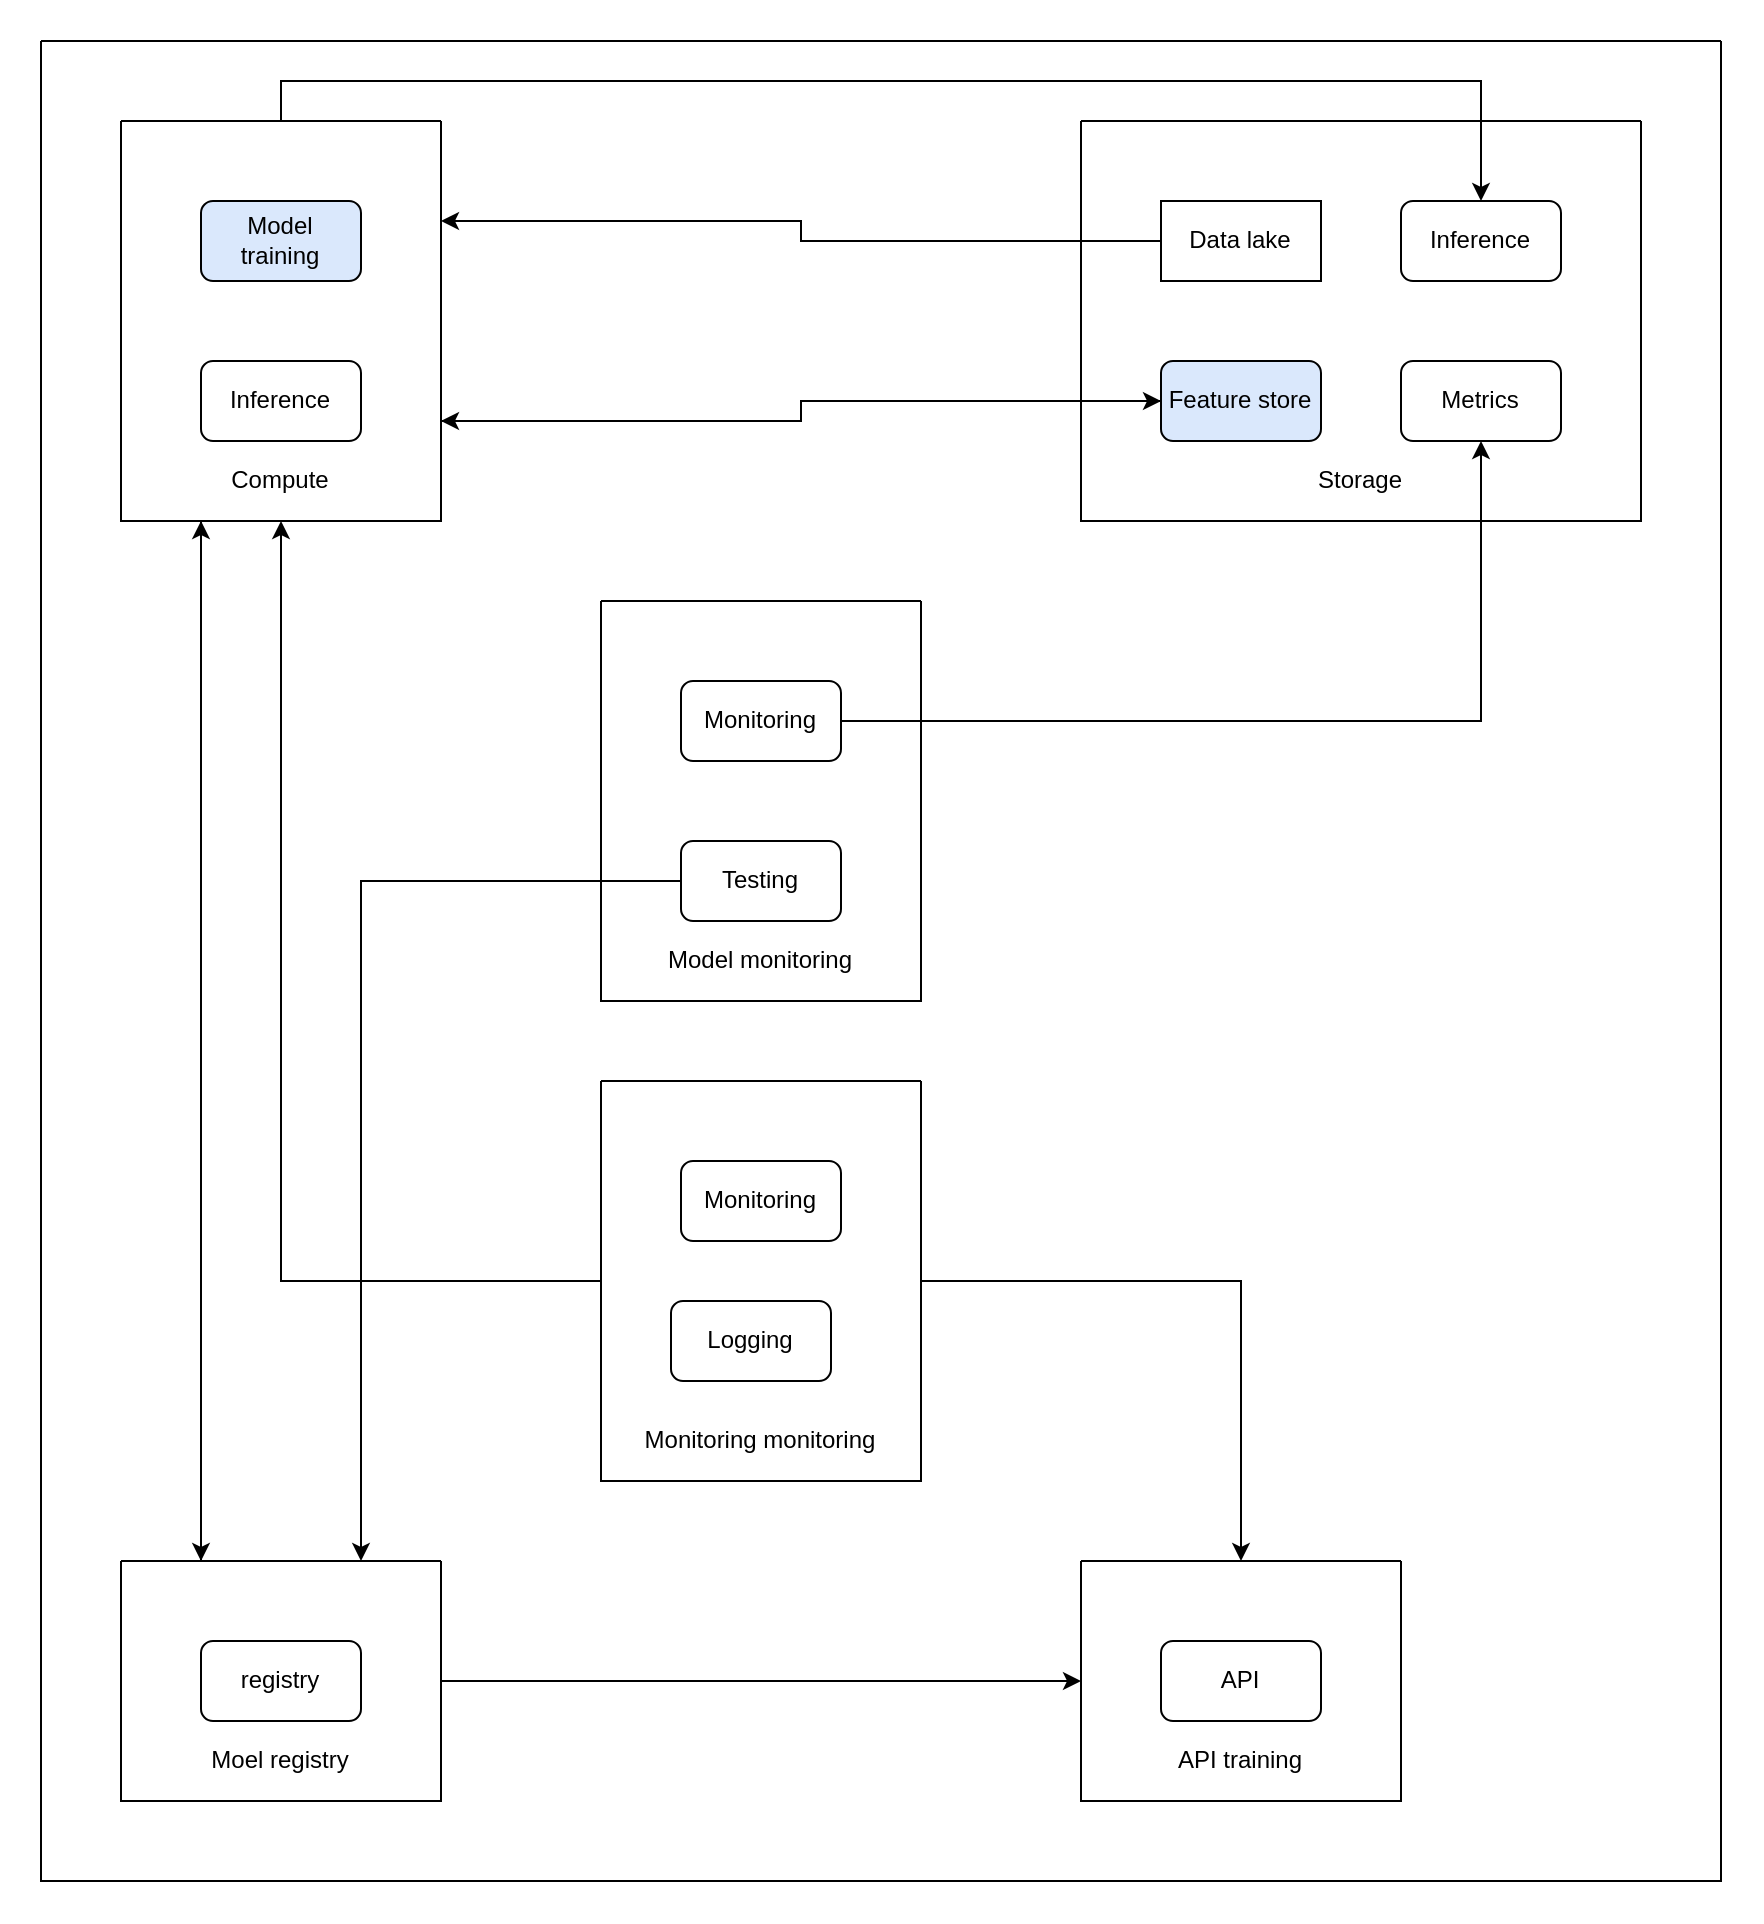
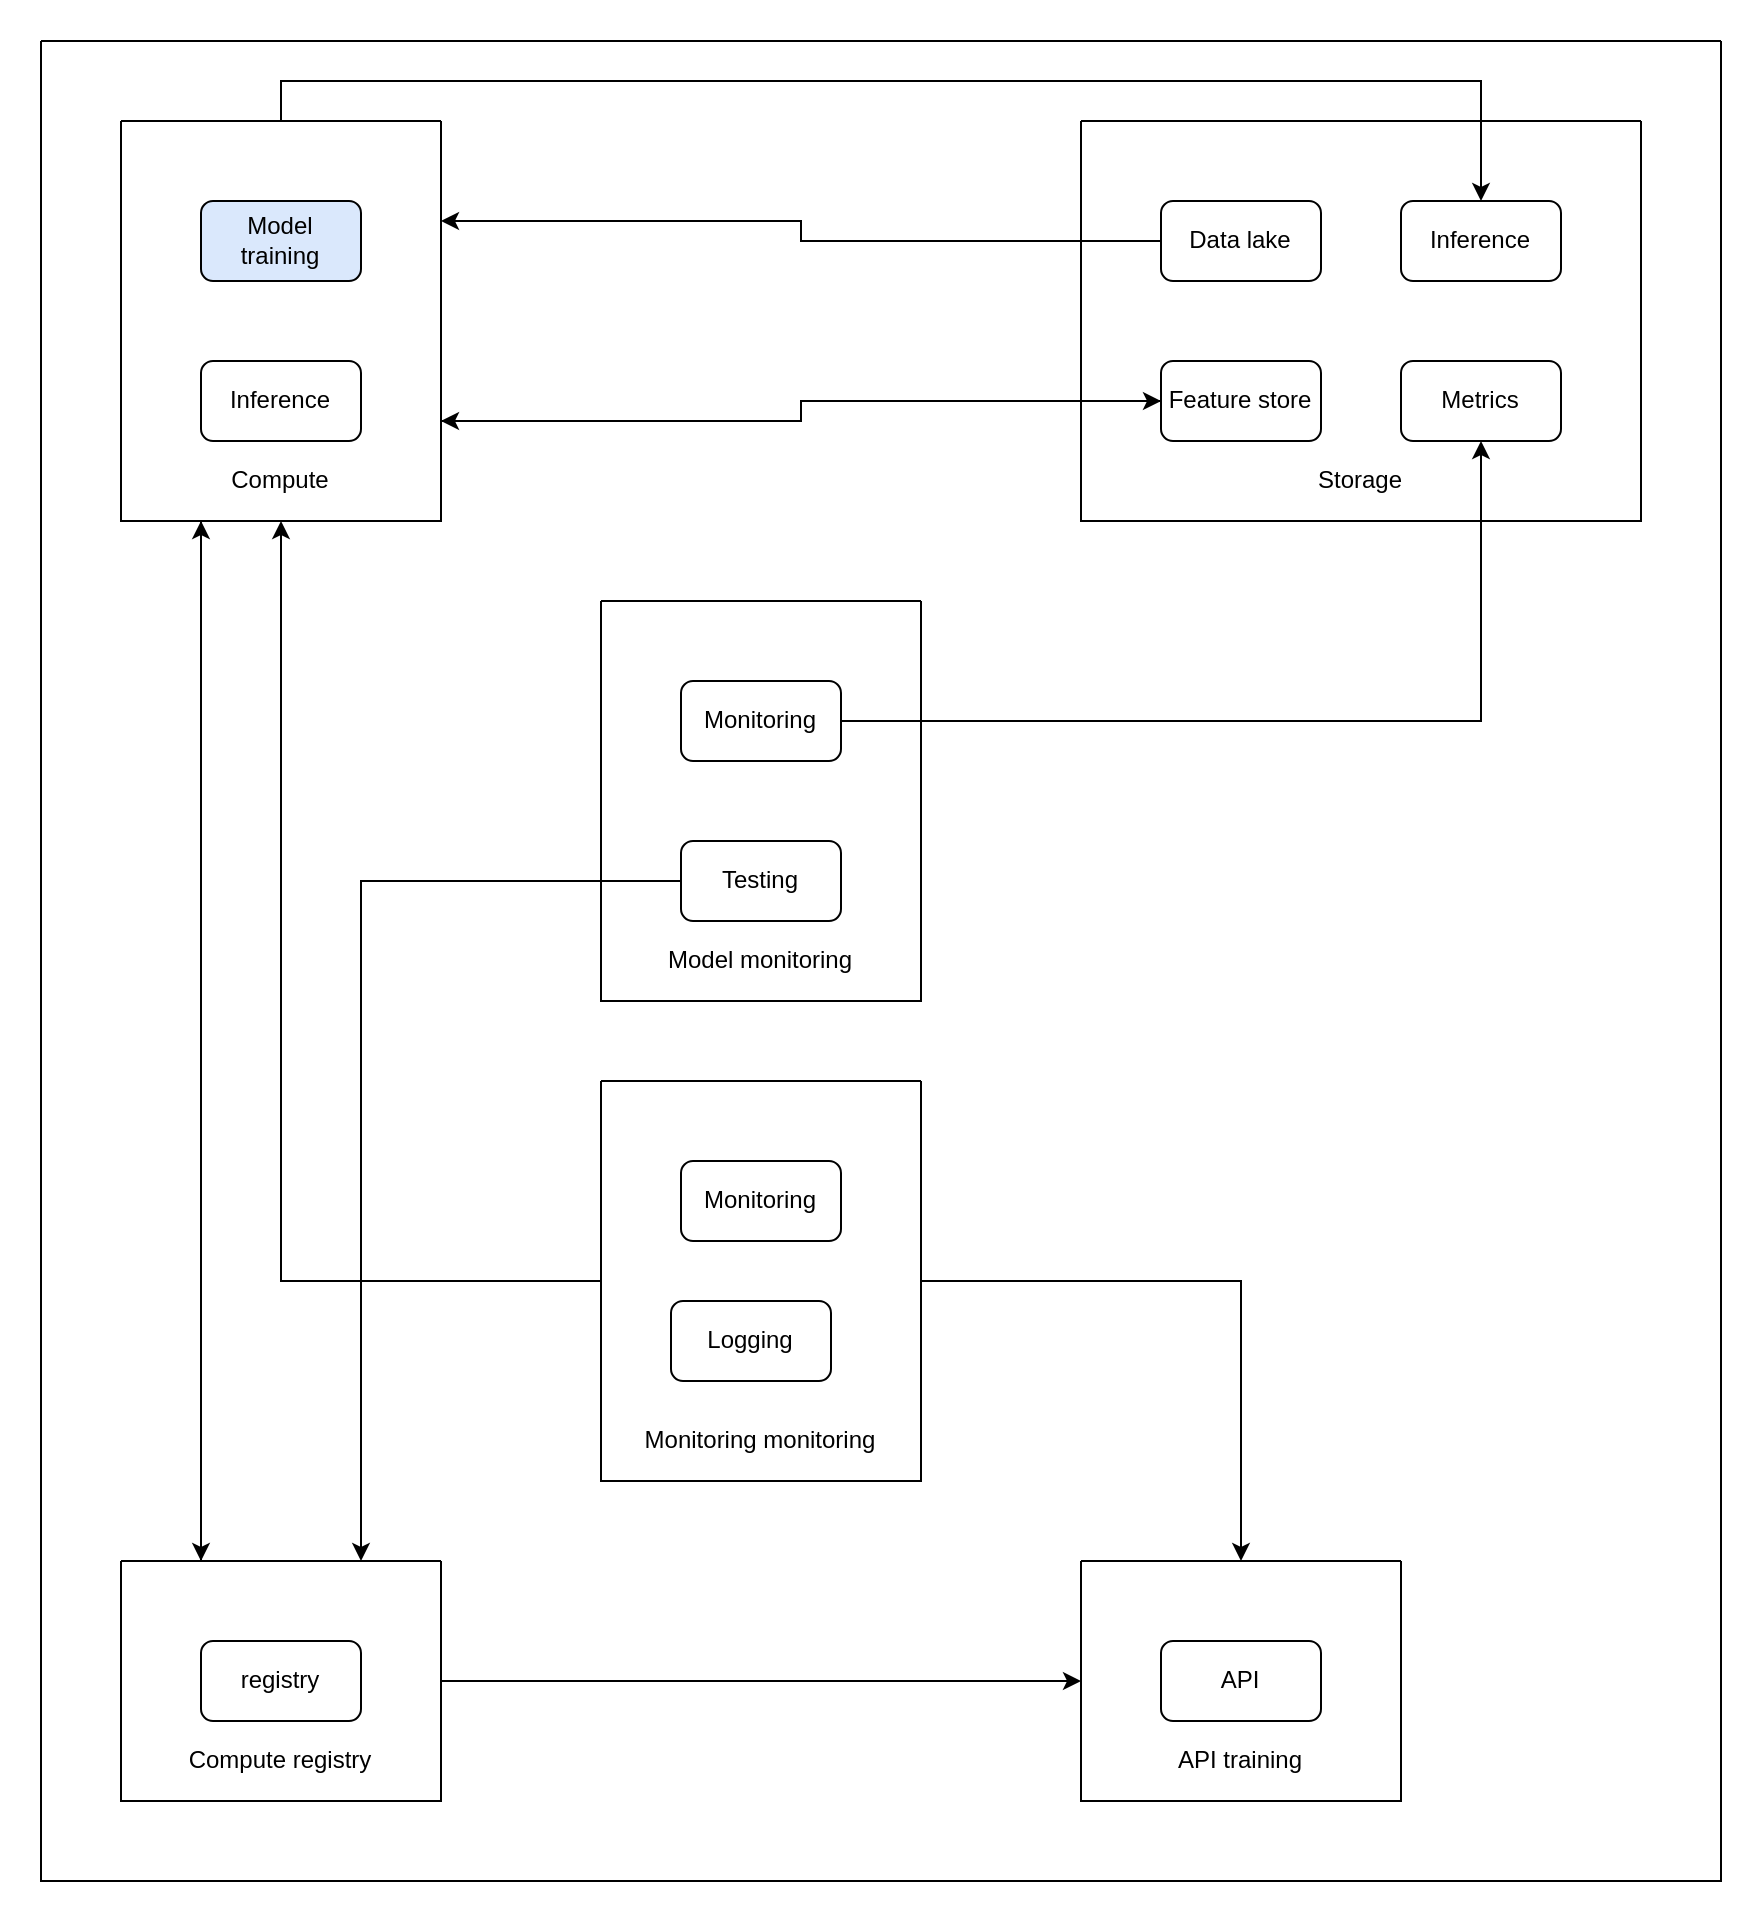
node "Data lake": shape rectangle -> rounded rectangle
node "Feature store": fillcolor #dae8fc -> #ffffff
node "Moel registry": label "Moel registry" -> "Compute registry"
